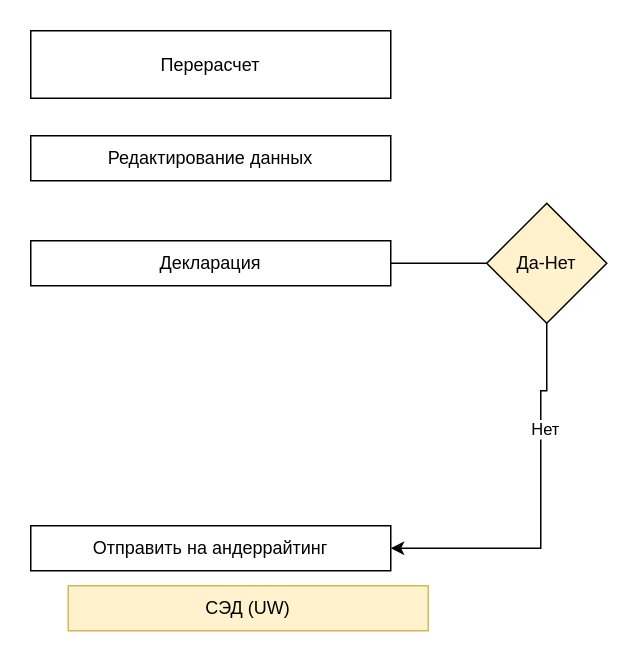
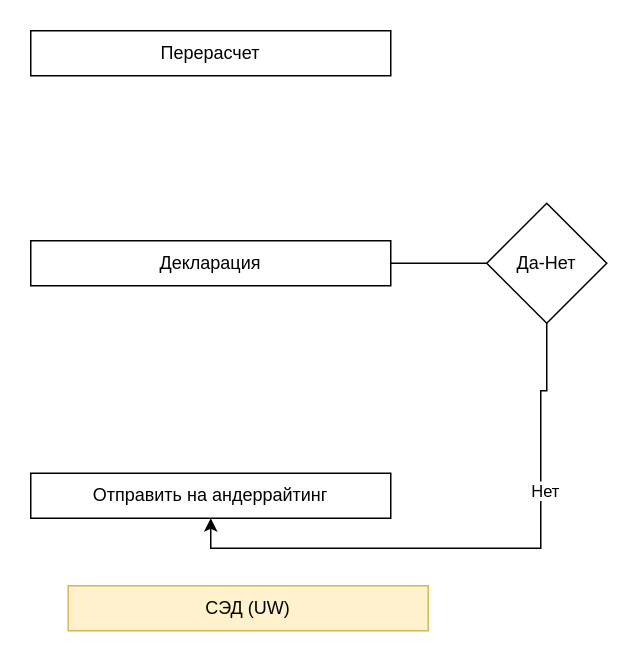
node "Перерасчет": size 360x68 -> 360x45
node "Редактирование данных": removed
node "Да-Нет": fillcolor #fff2cc -> #ffffff
node "Отправить на андеррайтинг": moved (211, 548) -> (211, 496)
